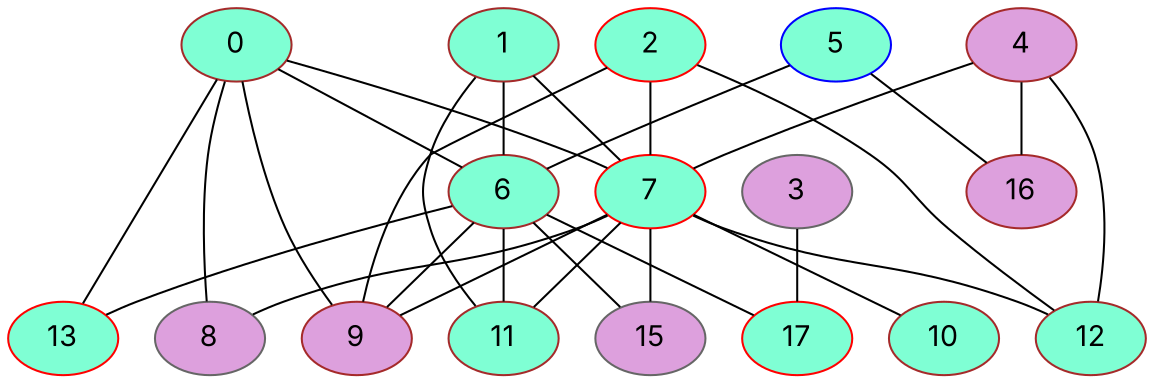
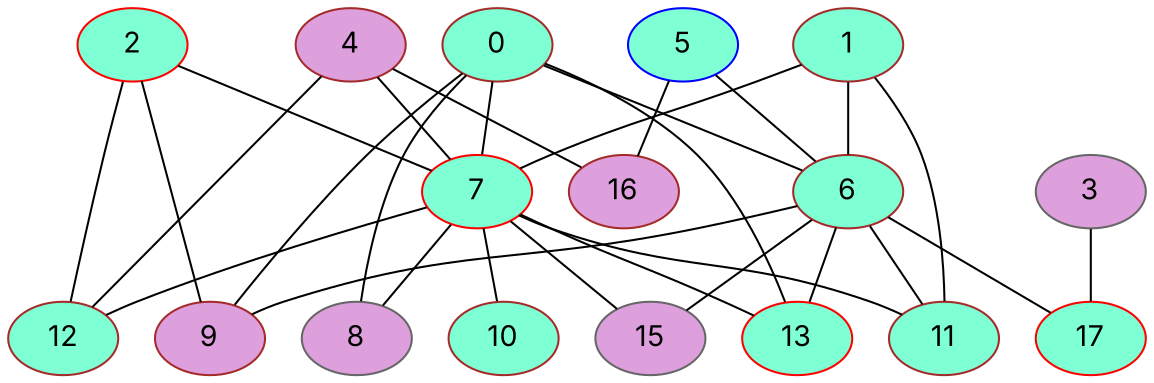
edge "7" -- "9": now "7" -- "13"
